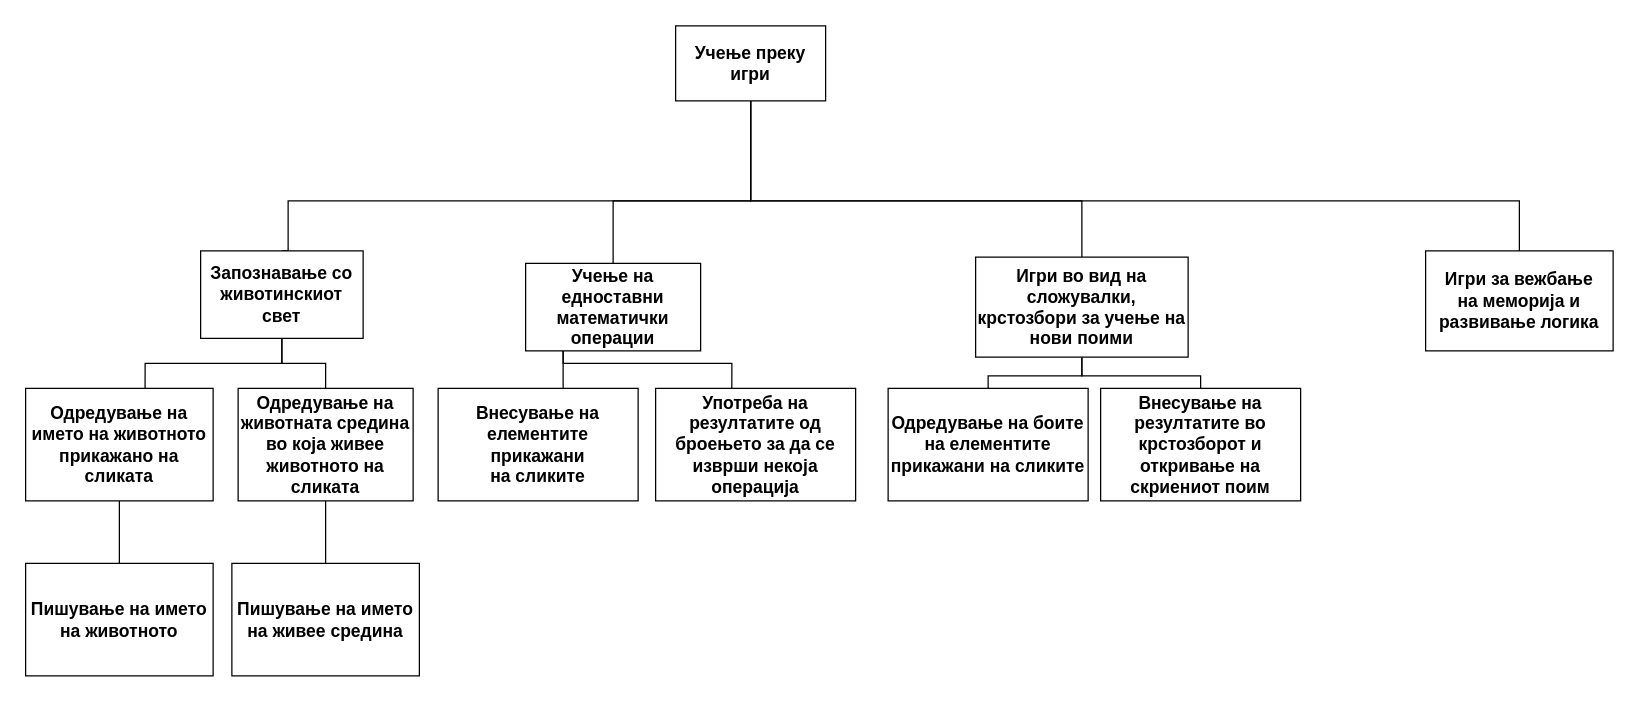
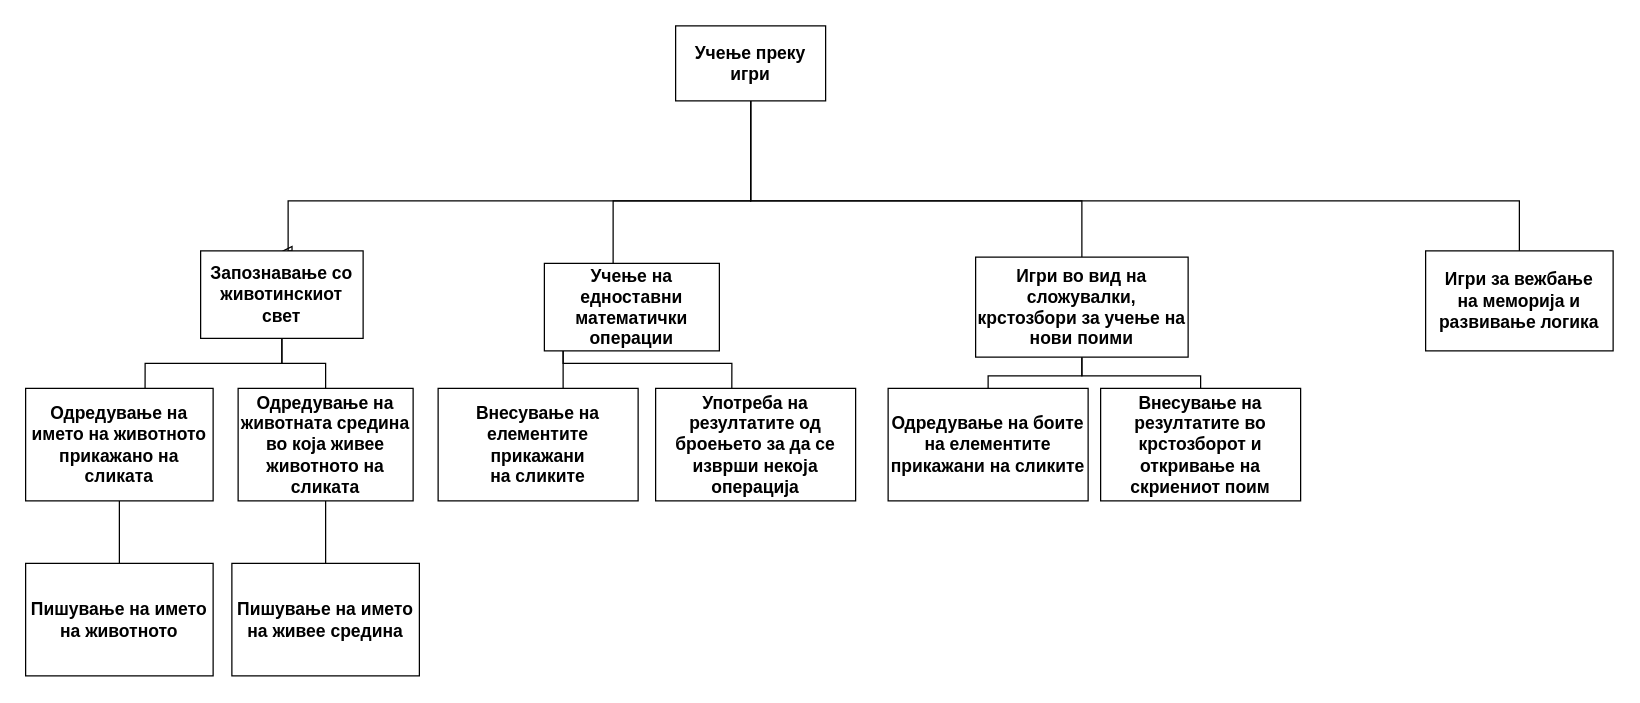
edge "Учење преку игри" -- "Запознавање со животинскиот свет": arrowhead none -> block
node "Учење на едноставни математички операции": moved (613, 307) -> (632, 307)
